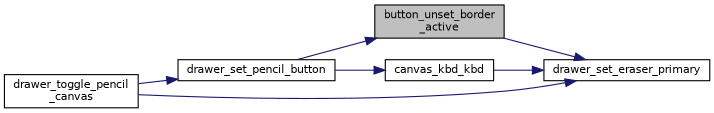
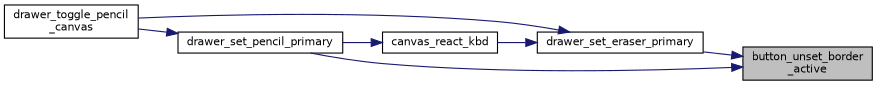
edge "button_unset_border _active" -> "drawer_set_eraser_primary": reversed
node "drawer_set_pencil_button": label "drawer_set_pencil_button" -> "drawer_set_pencil_primary"
node "canvas_kbd_kbd": label "canvas_kbd_kbd" -> "canvas_react_kbd"
